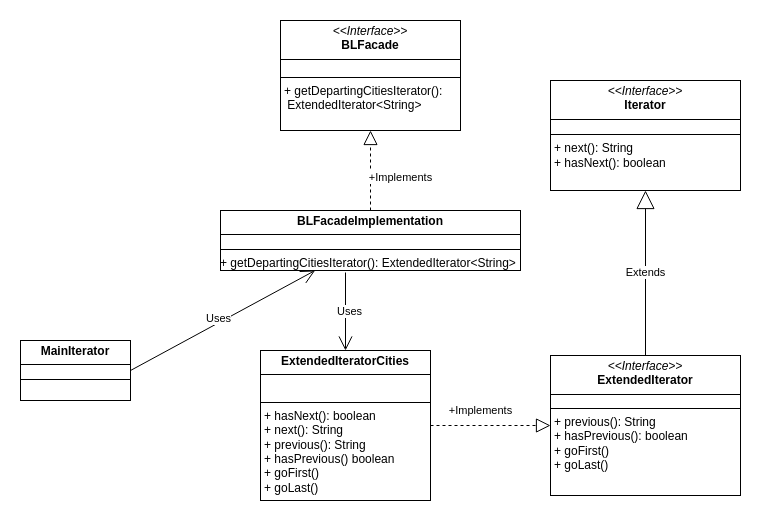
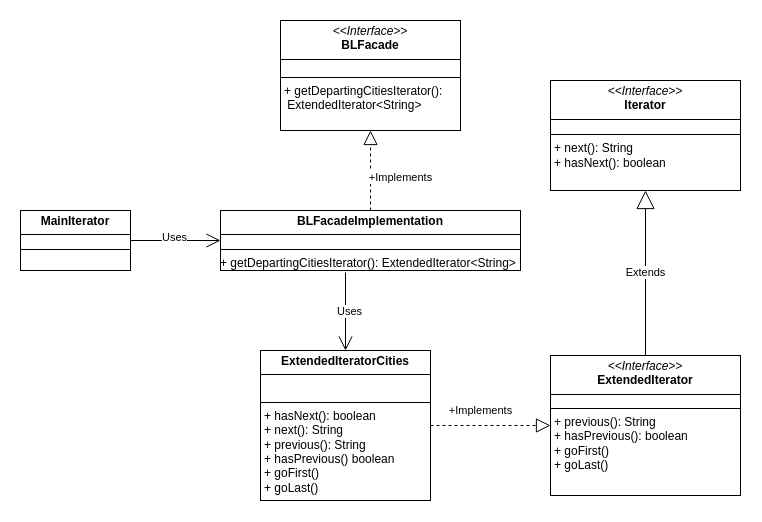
node "MainIterator": moved (76, 371) -> (76, 241)
